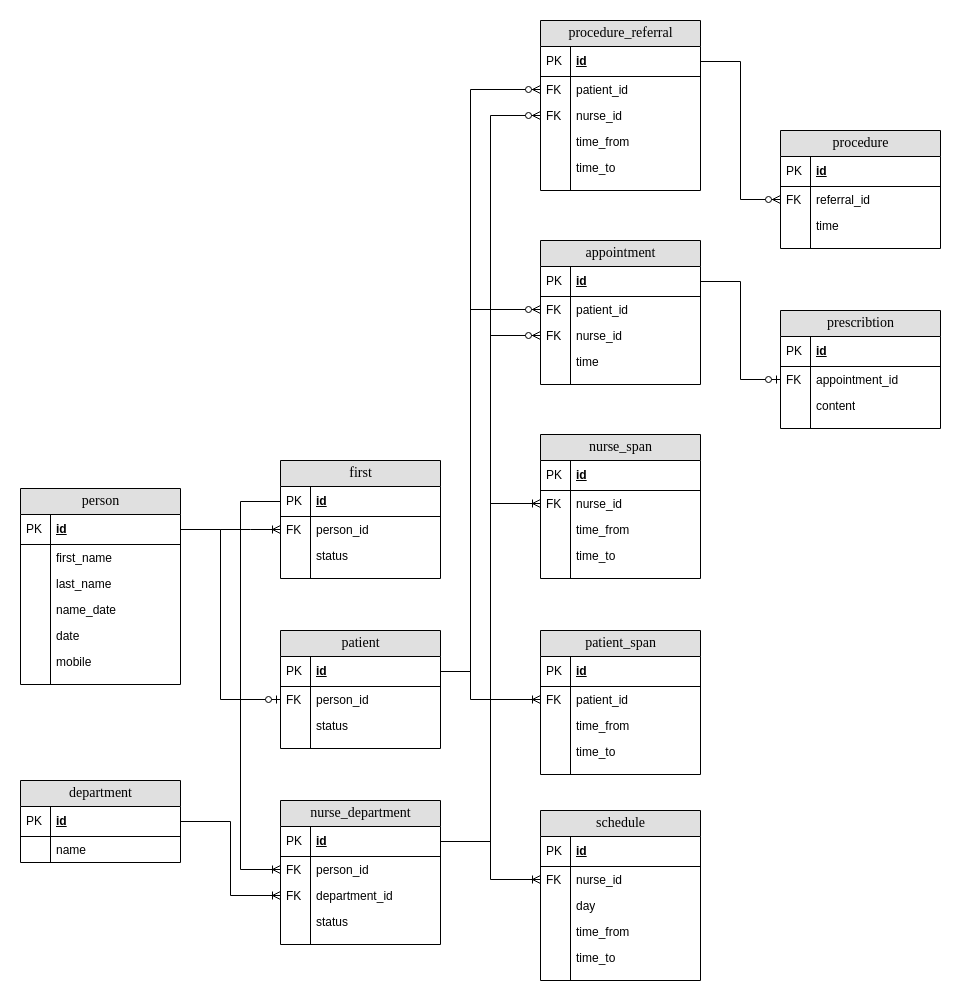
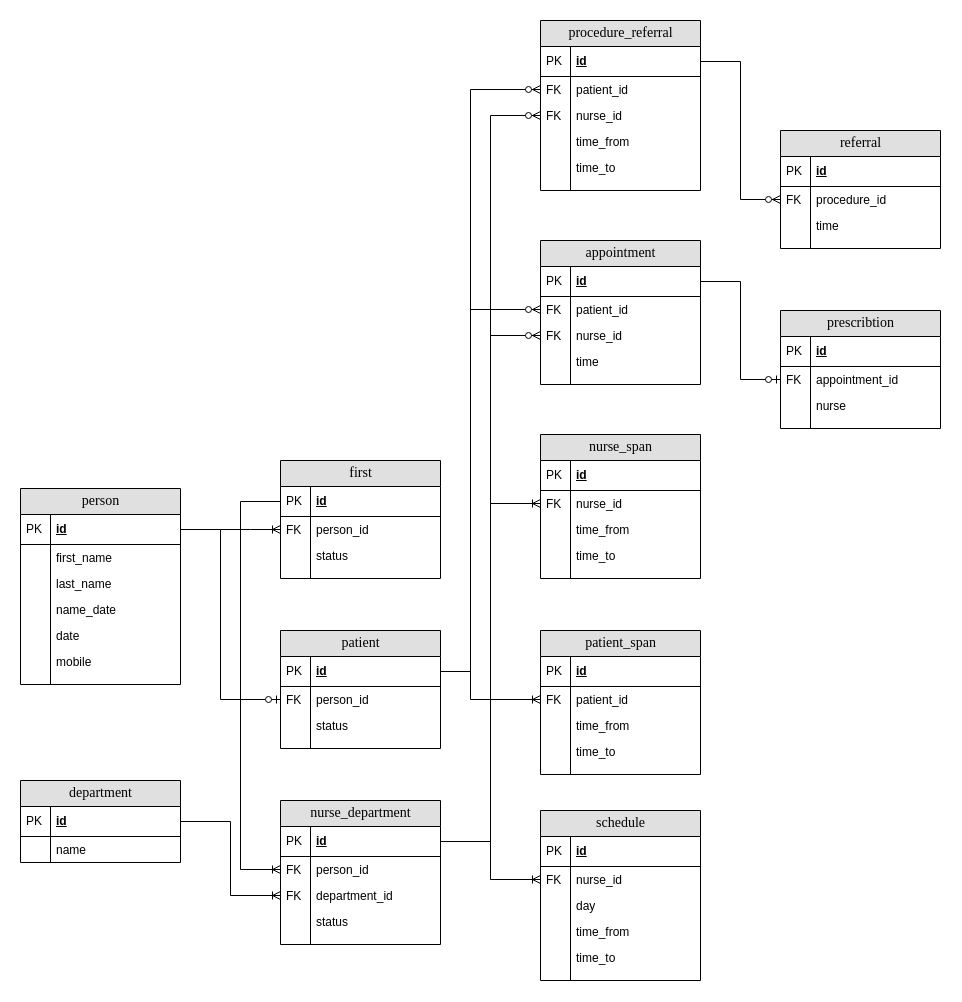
node "procedure": label "procedure" -> "referral"
node "referral_id": label "referral_id" -> "procedure_id"
node "content": label "content" -> "nurse"
